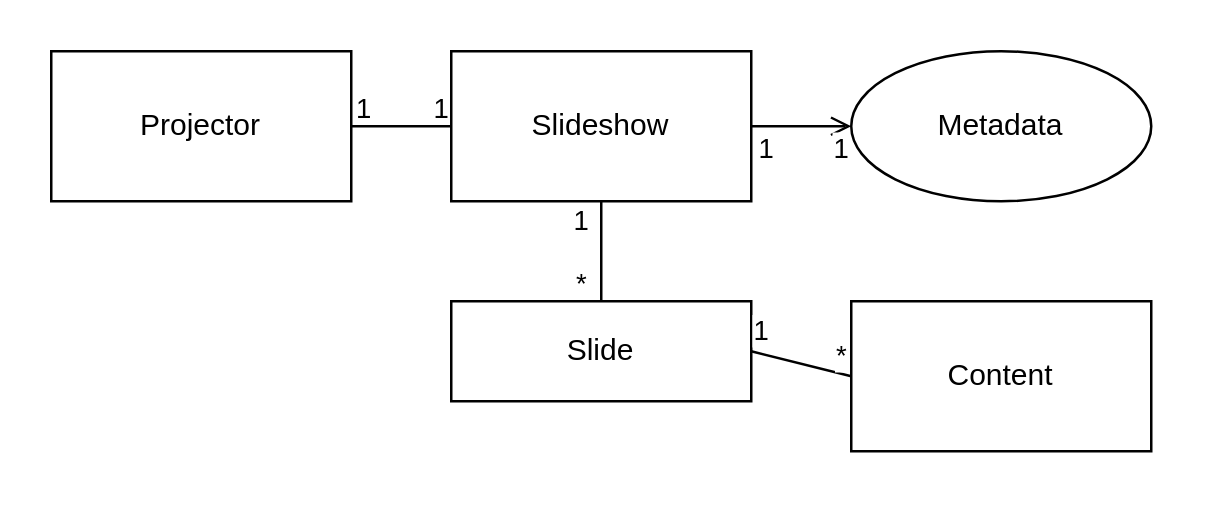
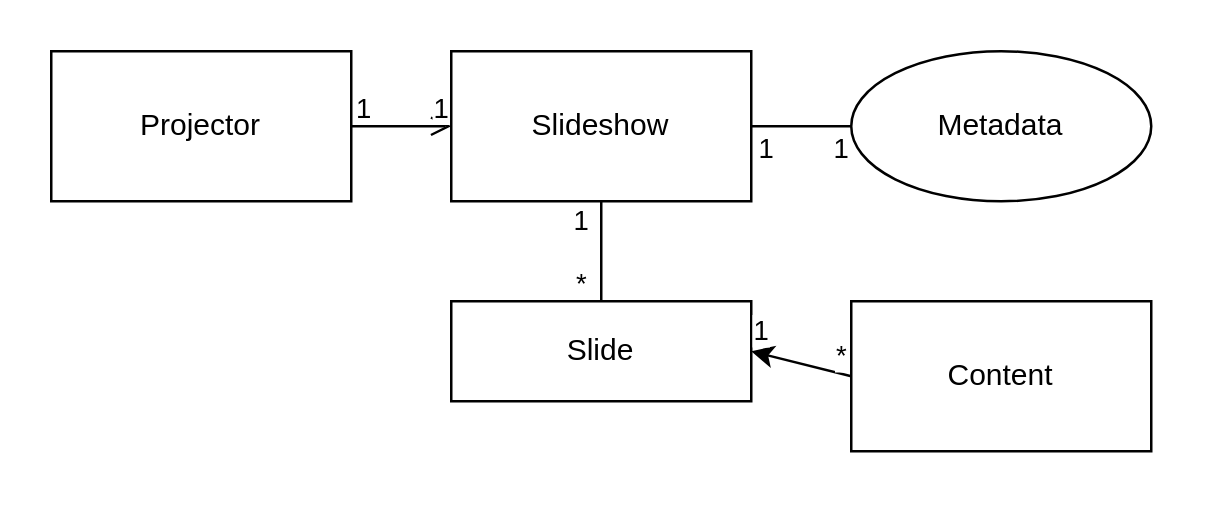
edge "Projector" -- "Slideshow": arrowhead none -> open
edge "Slideshow" -> "Metadata": arrowhead open -> none
edge "Slide" -- "Content": arrowhead none -> classic
